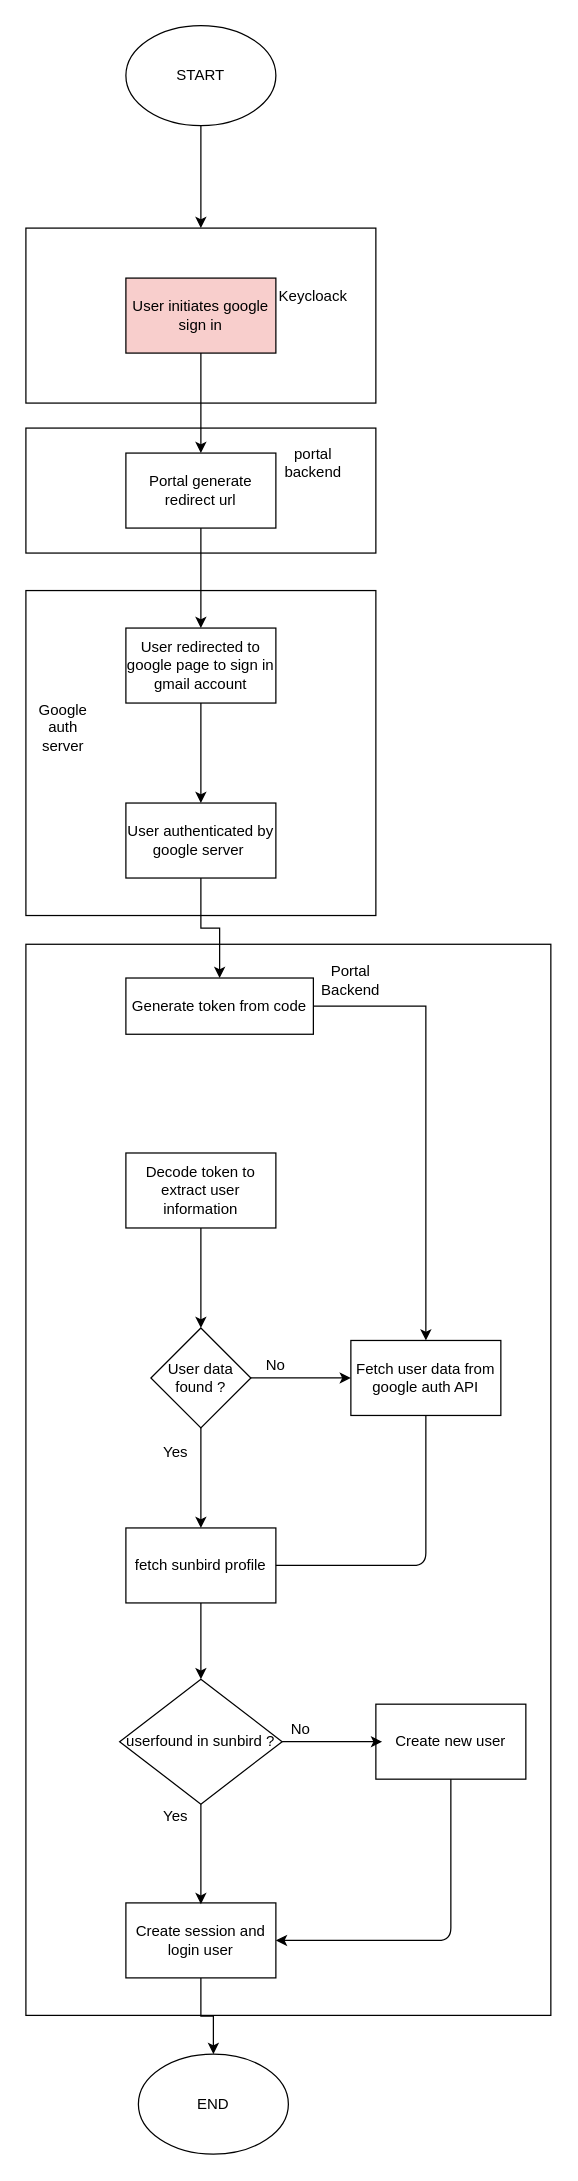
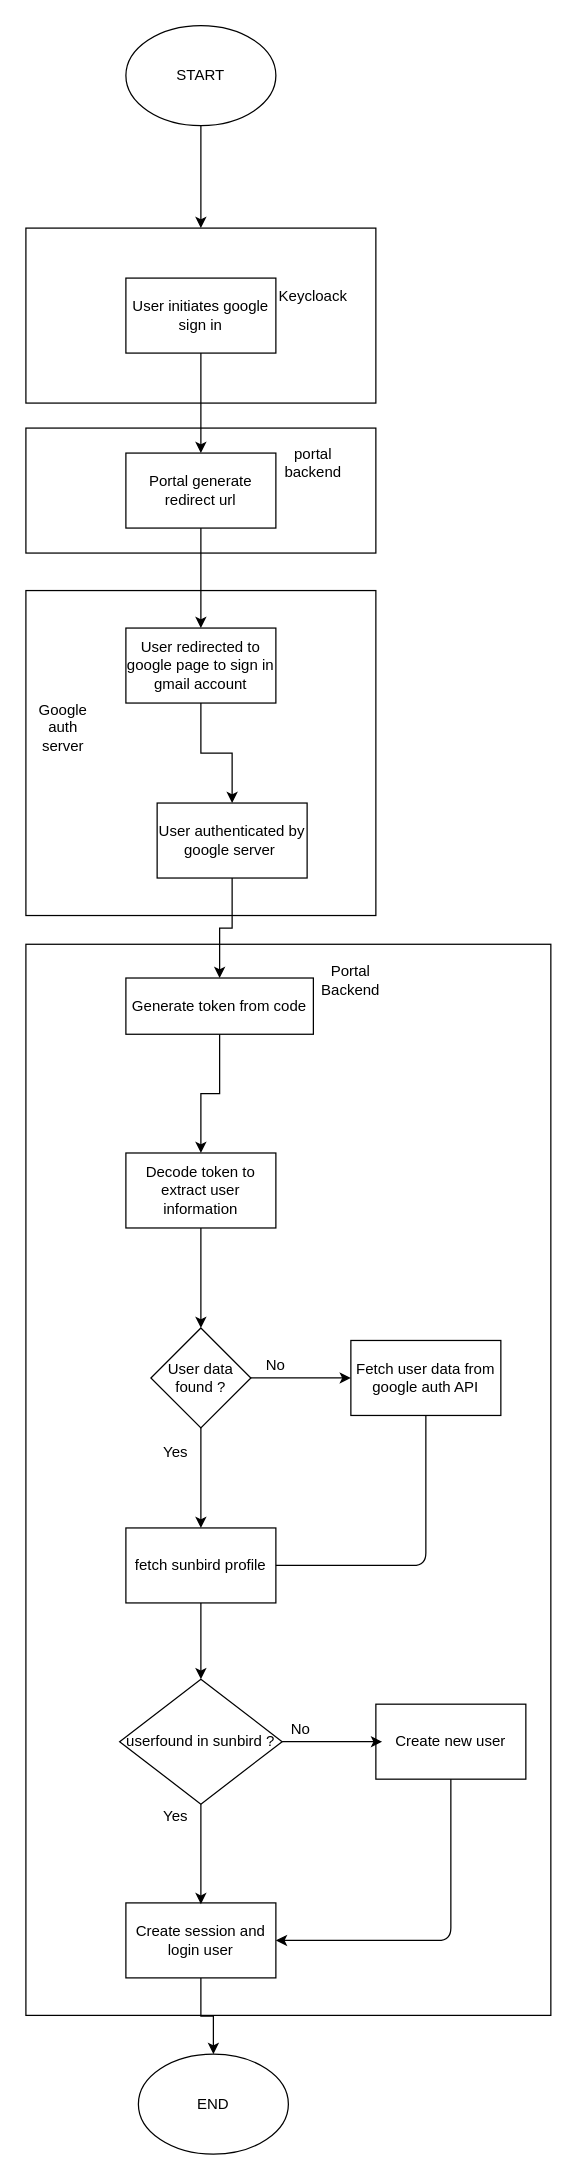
node "User initiates google sign in": fillcolor #f8cecc -> #ffffff
node "User authenticated by google server": moved (201, 841) -> (232, 841)
edge "Generate token from code" -> "Fetch user data from google auth API": now "Generate token from code" -> "Decode token to extract user information"
